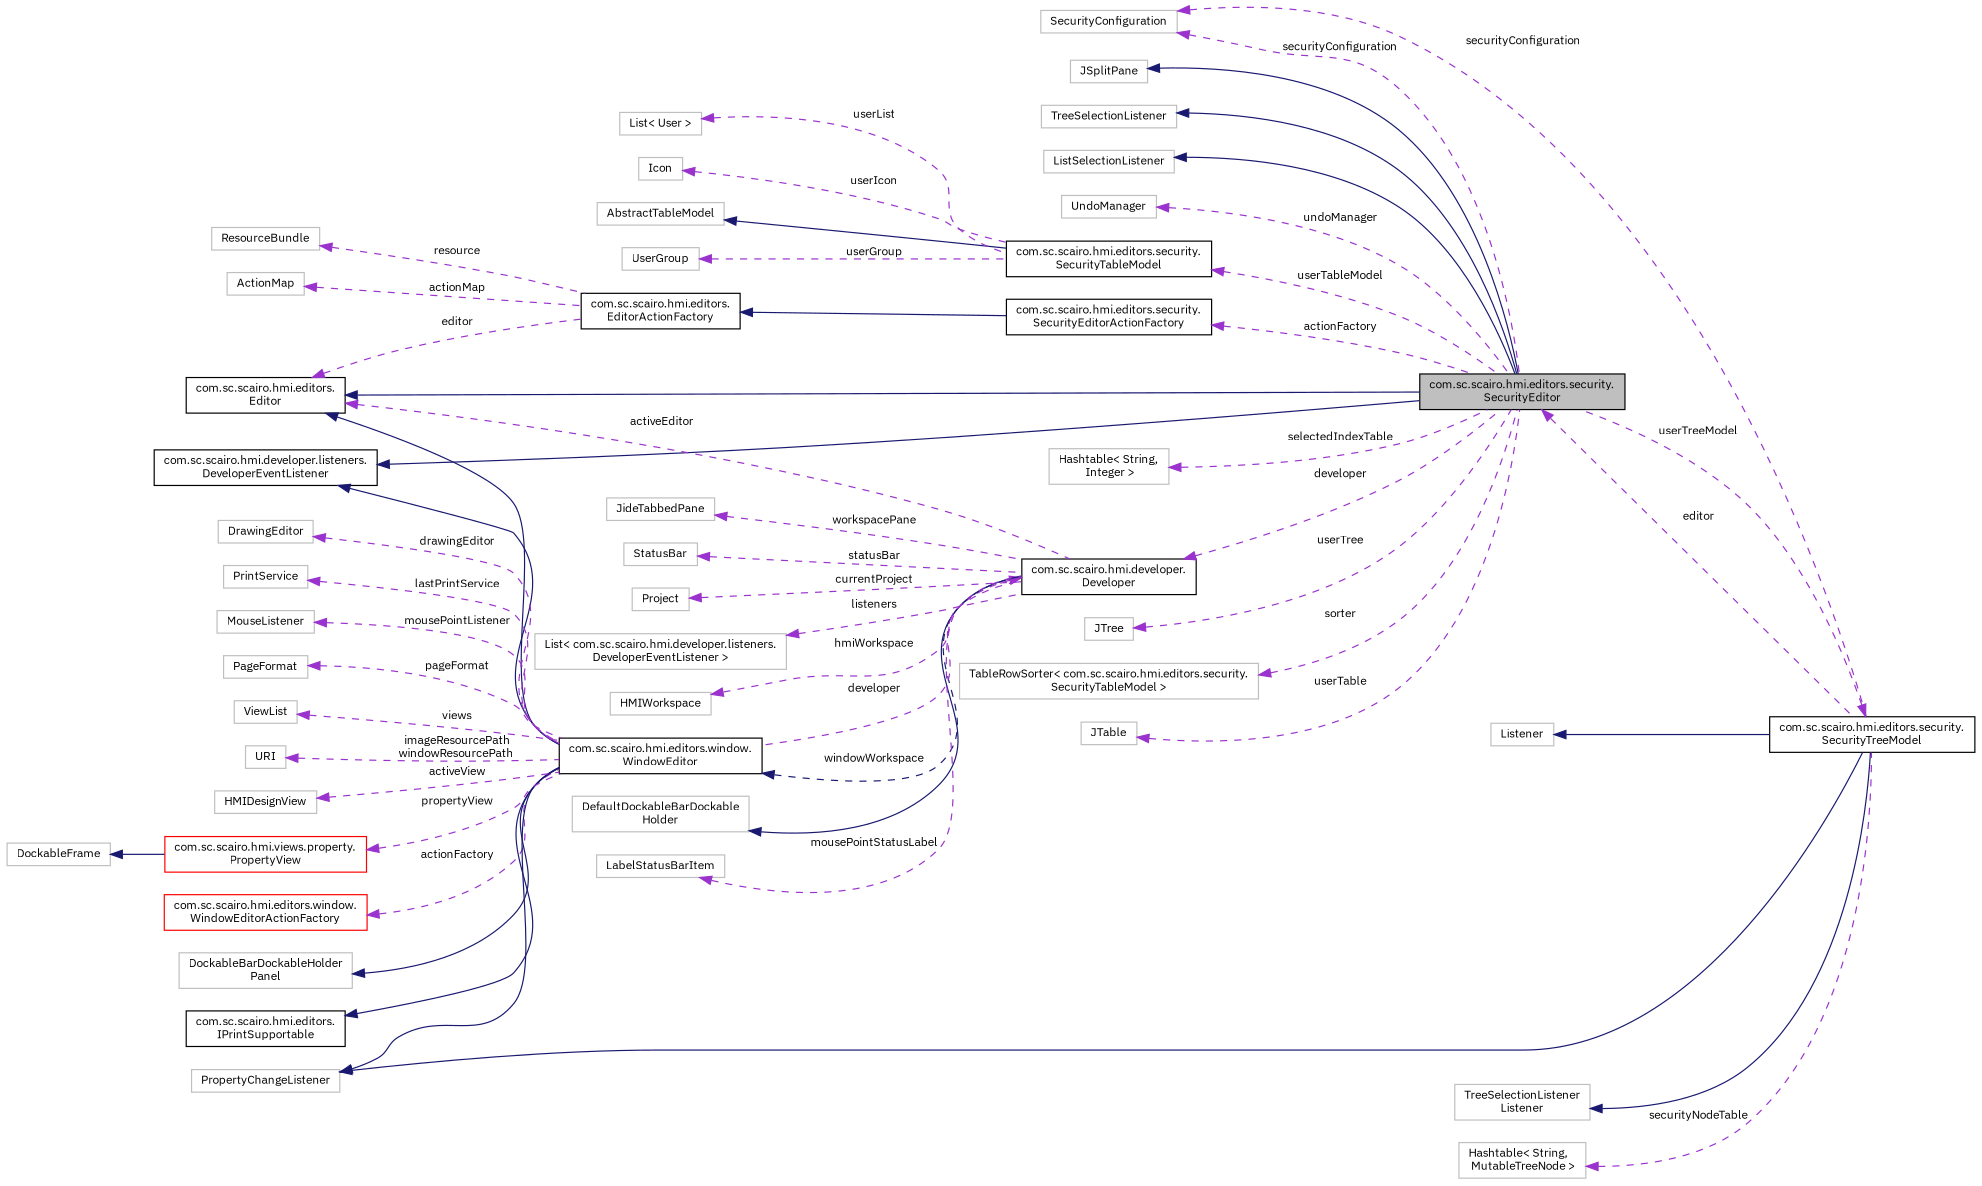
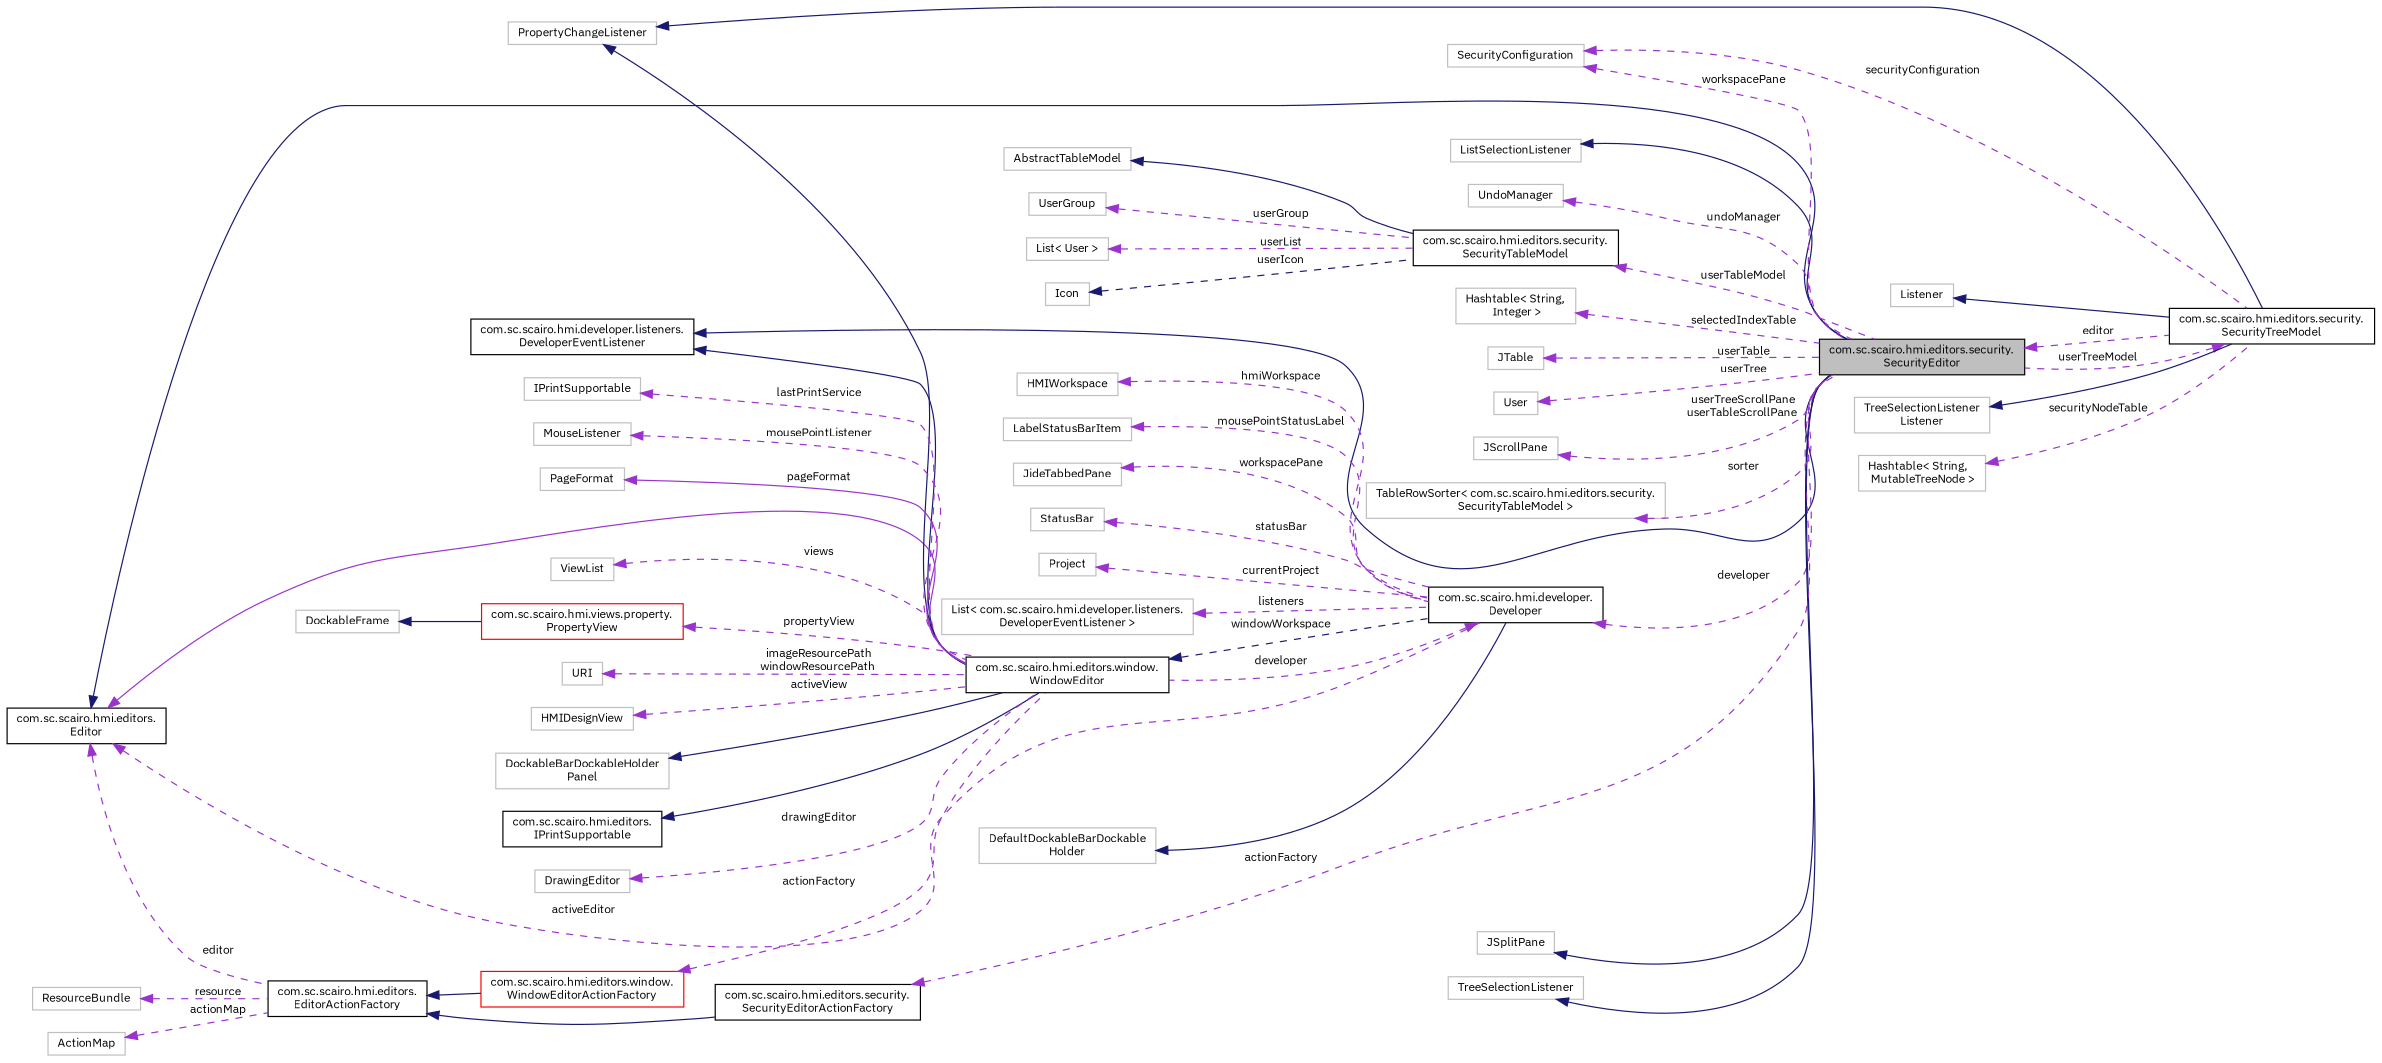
edge "com.sc.scairo.hmi.editors.security. SecurityEditor" -> "SecurityConfiguration": label " securityConfiguration" -> " workspacePane"
edge "com.sc.scairo.hmi.editors.security. SecurityTableModel" -> "Icon": color darkorchid3 -> midnightblue
node "JScrollPane": added
edge "com.sc.scairo.hmi.editors.window. WindowEditor" -> "com.sc.scairo.hmi.editors. Editor": color midnightblue -> darkorchid3
node "PrintService": label "PrintService" -> "IPrintSupportable"
node "JTree": label "JTree" -> "User"
edge "com.sc.scairo.hmi.editors.window. WindowEditor" -> "PageFormat": style dashed -> solid
edge "com.sc.scairo.hmi.editors.window. WindowEditorActionFactory" -> "com.sc.scairo.hmi.editors. EditorActionFactory": added
